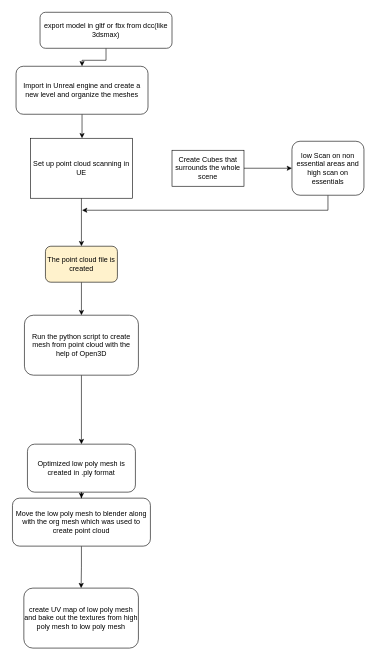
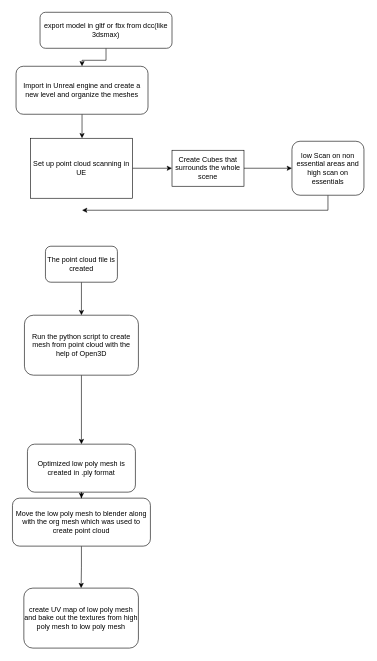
edge "Set up point cloud scanning in UE" -> "The point cloud file is created": now "Set up point cloud scanning in UE" -> "Create Cubes that surrounds the whole scene"
node "The point cloud file is created": fillcolor #fff2cc -> #ffffff
